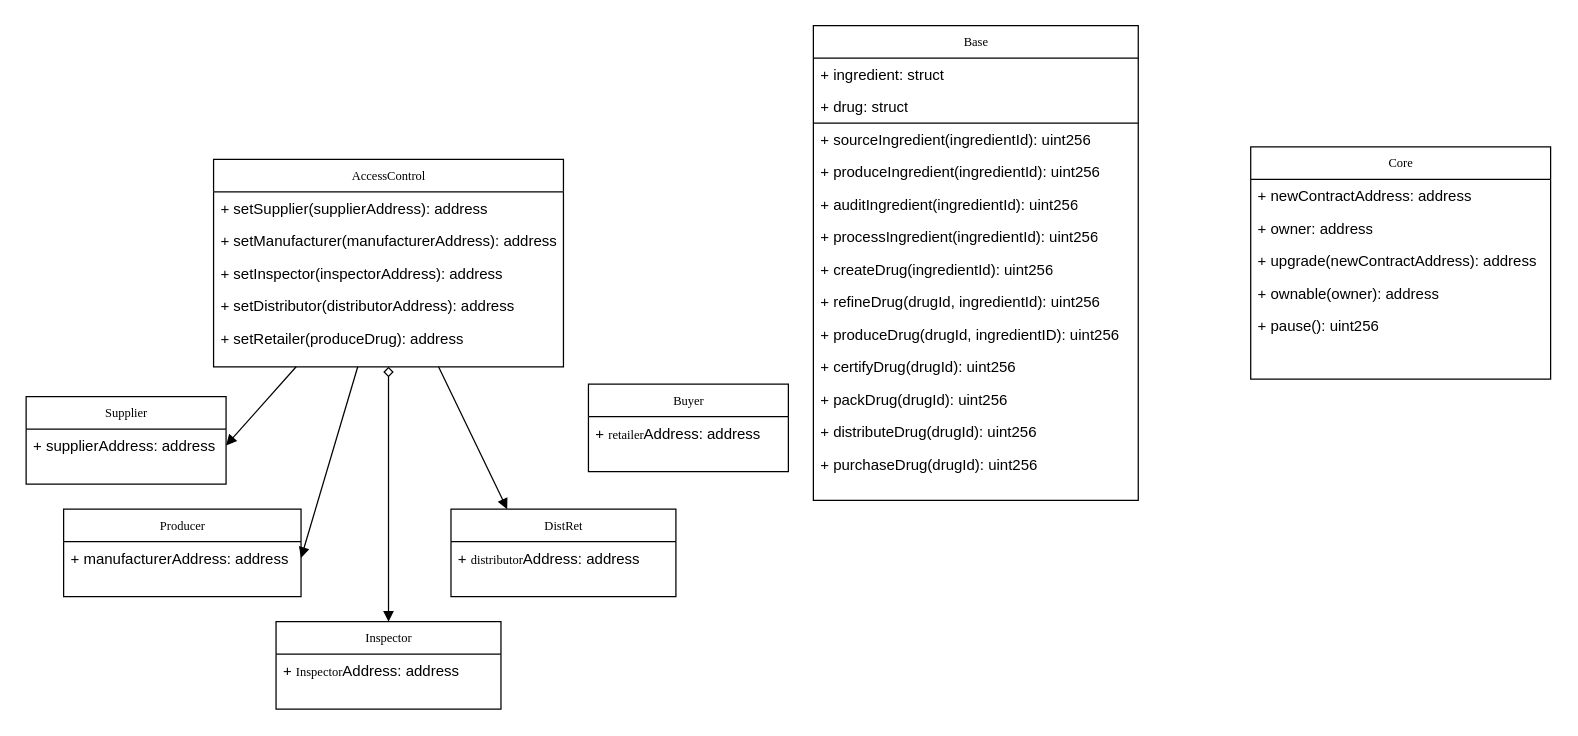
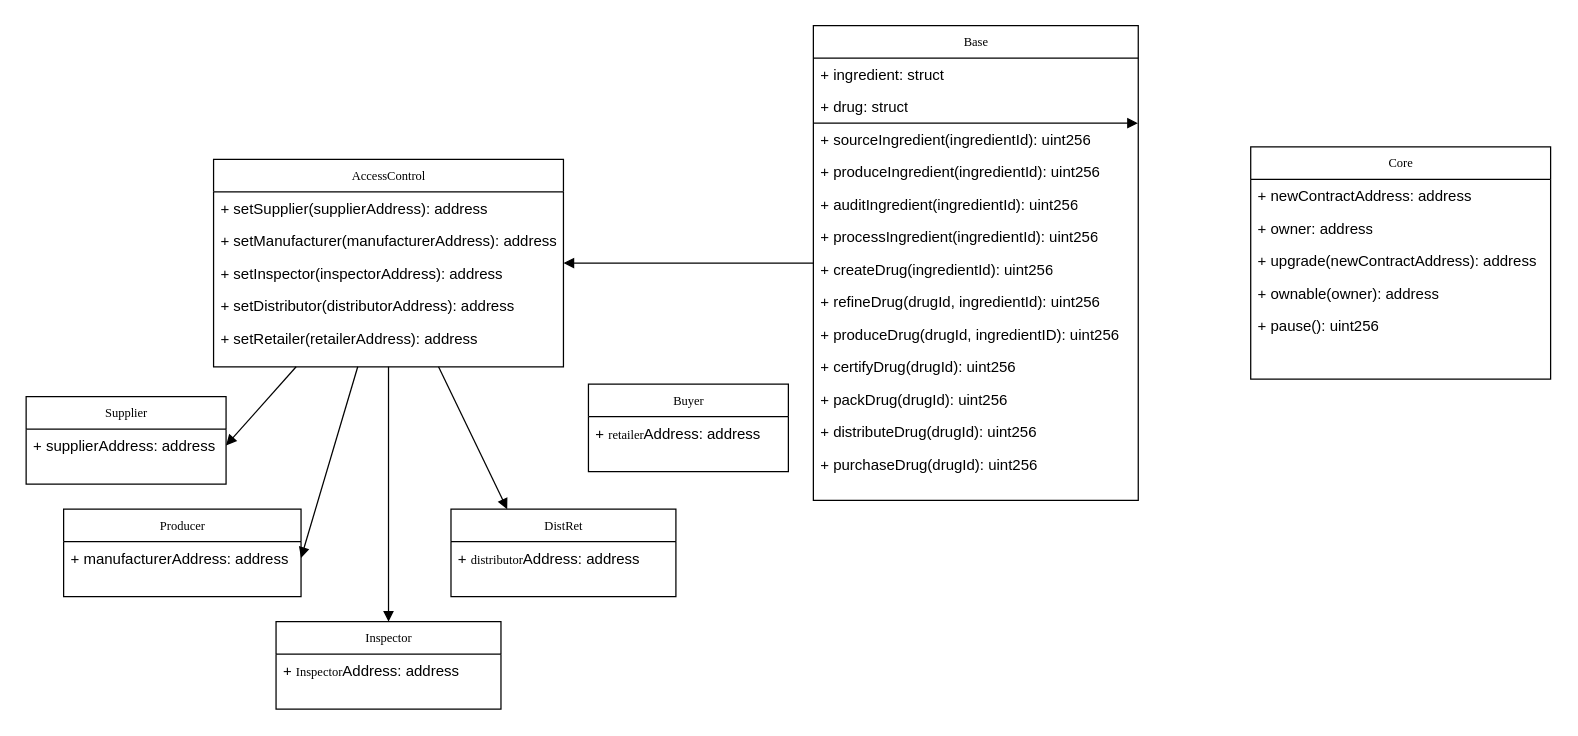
edge "+ drug: struct" -- "+ sourceIngredient(ingredientId): uint256": arrowhead none -> block
edge "Base" -> "AccessControl": added
node "+ setRetailer(produceDrug): address": label "+ setRetailer(produceDrug): address" -> "+ setRetailer(retailerAddress): address"
edge "AccessControl" -- "Inspector": arrowhead diamond -> none
